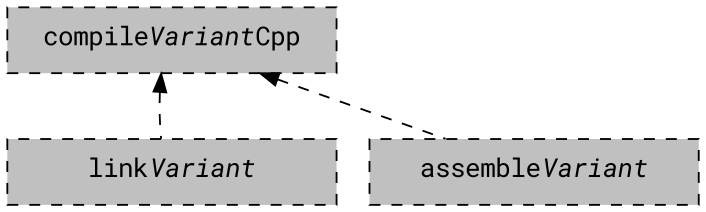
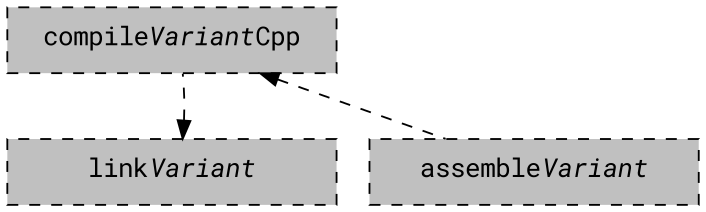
edge "link" -> "compile": reversed
